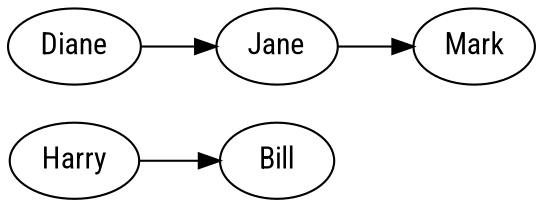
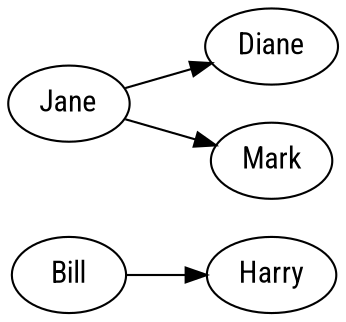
edge "Diane" -> "Jane": reversed
edge "Harry" -> "Bill": reversed
